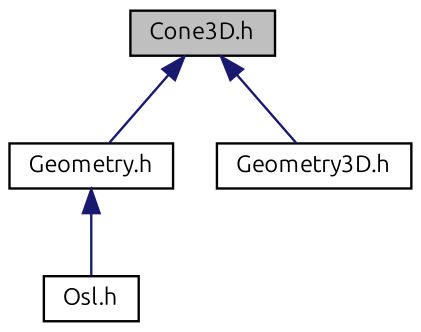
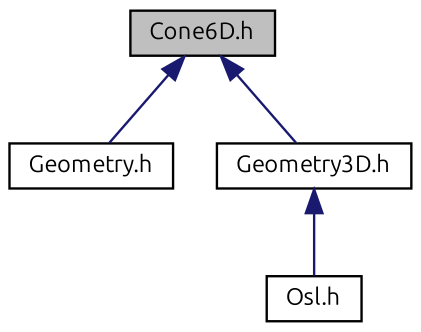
node "Cone3D.h": label "Cone3D.h" -> "Cone6D.h"
edge "Osl.h" -> "Geometry.h": now "Osl.h" -> "Geometry3D.h"
